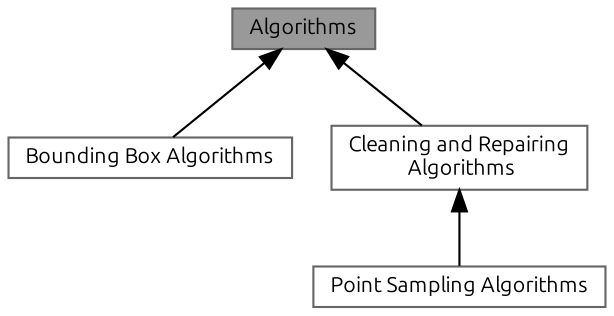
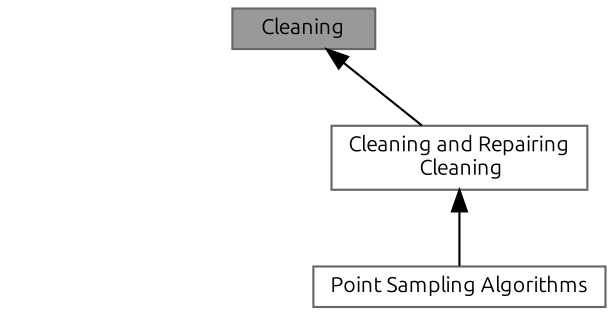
node "Algorithms": label "Algorithms" -> "Cleaning"
node "Bounding Box Algorithms": removed
node "Cleaning and Repairing Algorithms": label "Cleaning and Repairing Algorithms" -> "Cleaning and Repairing Cleaning"
